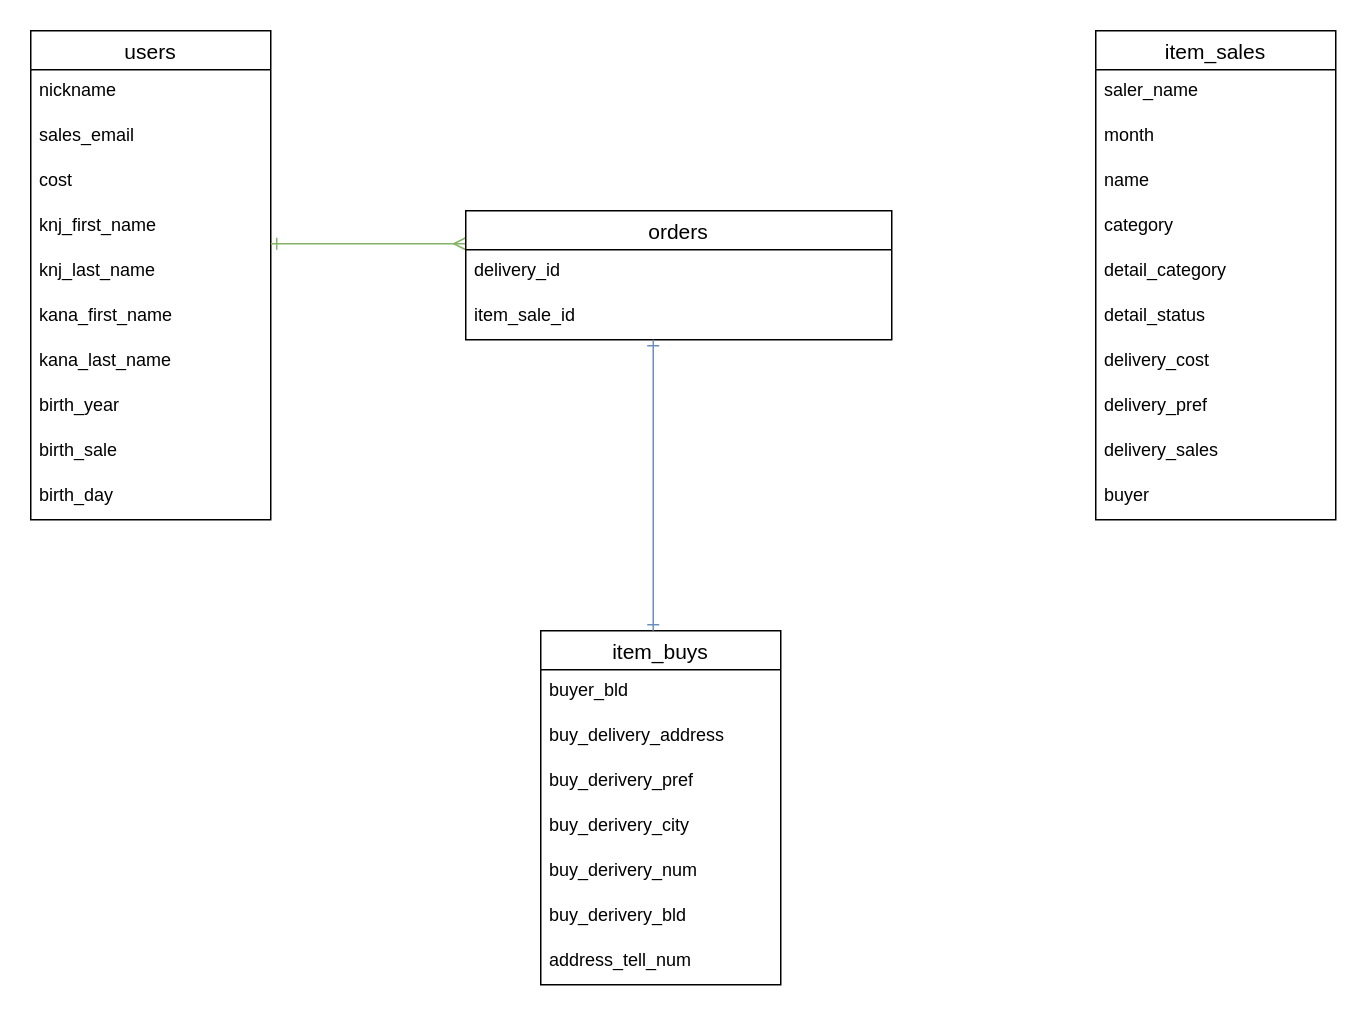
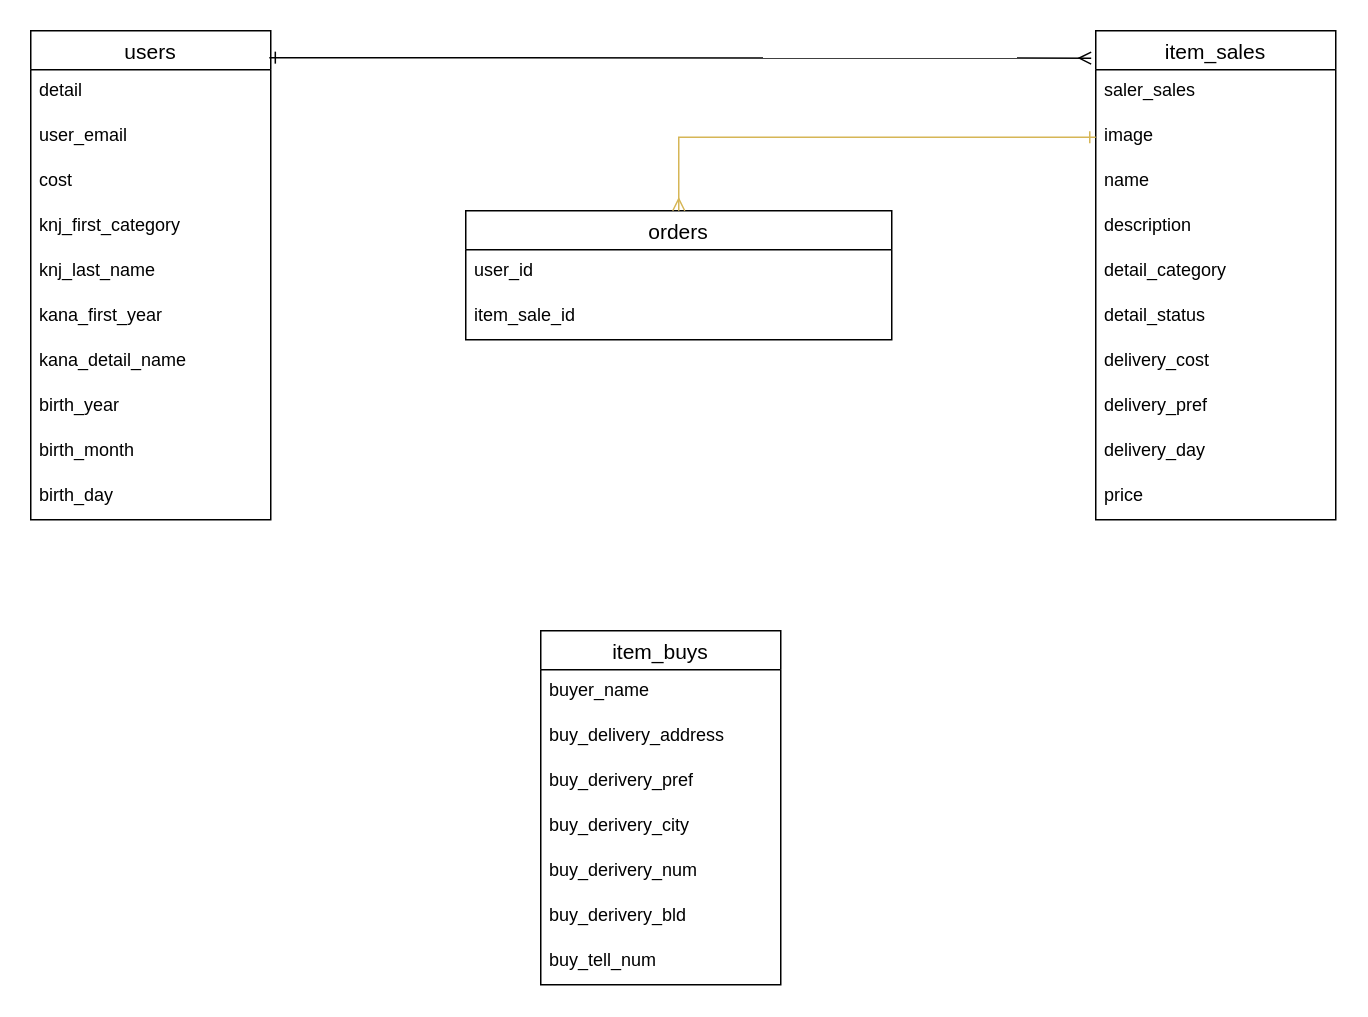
edge "users" -- "item_sales": added
node "nickname": label "nickname" -> "detail"
node "saler_name": label "saler_name" -> "saler_sales"
node "sales_email": label "sales_email" -> "user_email"
node "month": label "month" -> "image"
edge "orders" -- "item_sales": added
node "knj_first_name": label "knj_first_name" -> "knj_first_category"
node "category": label "category" -> "description"
edge "users" -- "orders": removed
node "delivery_id": label "delivery_id" -> "user_id"
node "kana_first_name": label "kana_first_name" -> "kana_first_year"
node "kana_last_name": label "kana_last_name" -> "kana_detail_name"
node "birth_sale": label "birth_sale" -> "birth_month"
node "delivery_sales": label "delivery_sales" -> "delivery_day"
edge "orders" -- "item_buys": removed
node "buyer": label "buyer" -> "price"
node "buyer_bld": label "buyer_bld" -> "buyer_name"
node "address_tell_num": label "address_tell_num" -> "buy_tell_num"
